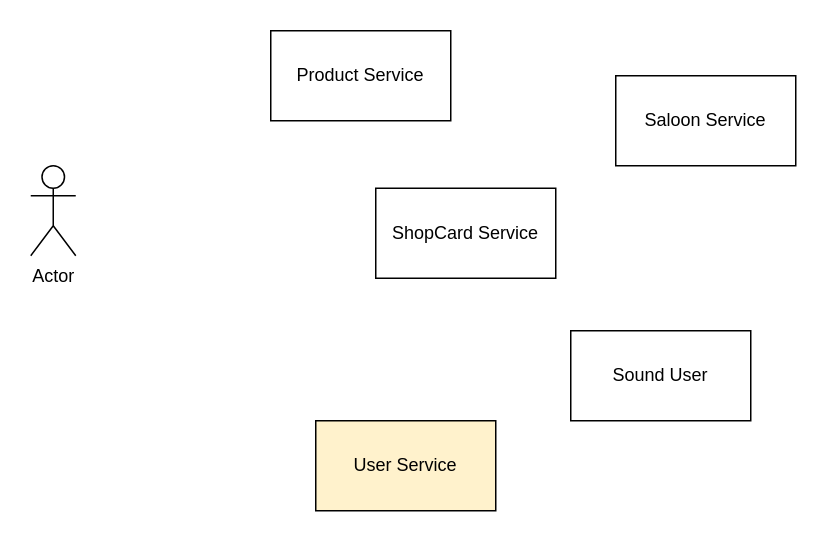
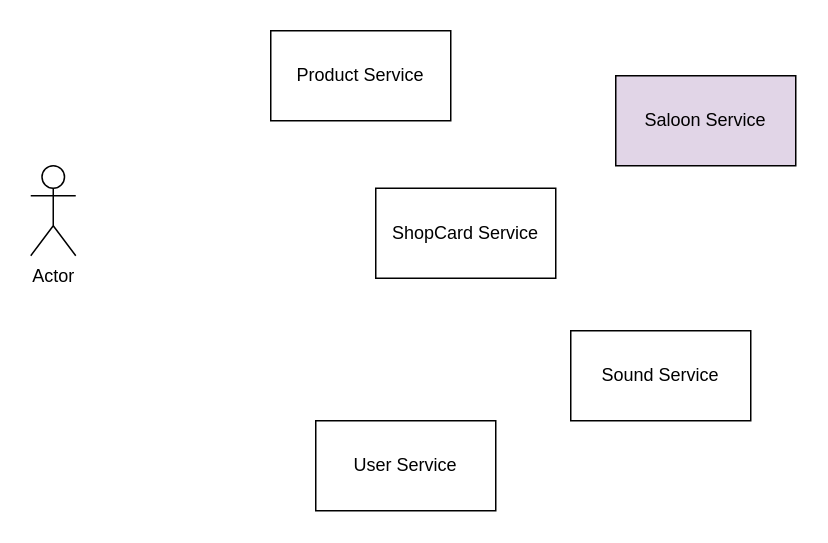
node "Saloon Service": fillcolor #ffffff -> #e1d5e7
node "Sound User": label "Sound User" -> "Sound Service"
node "User Service": fillcolor #fff2cc -> #ffffff
